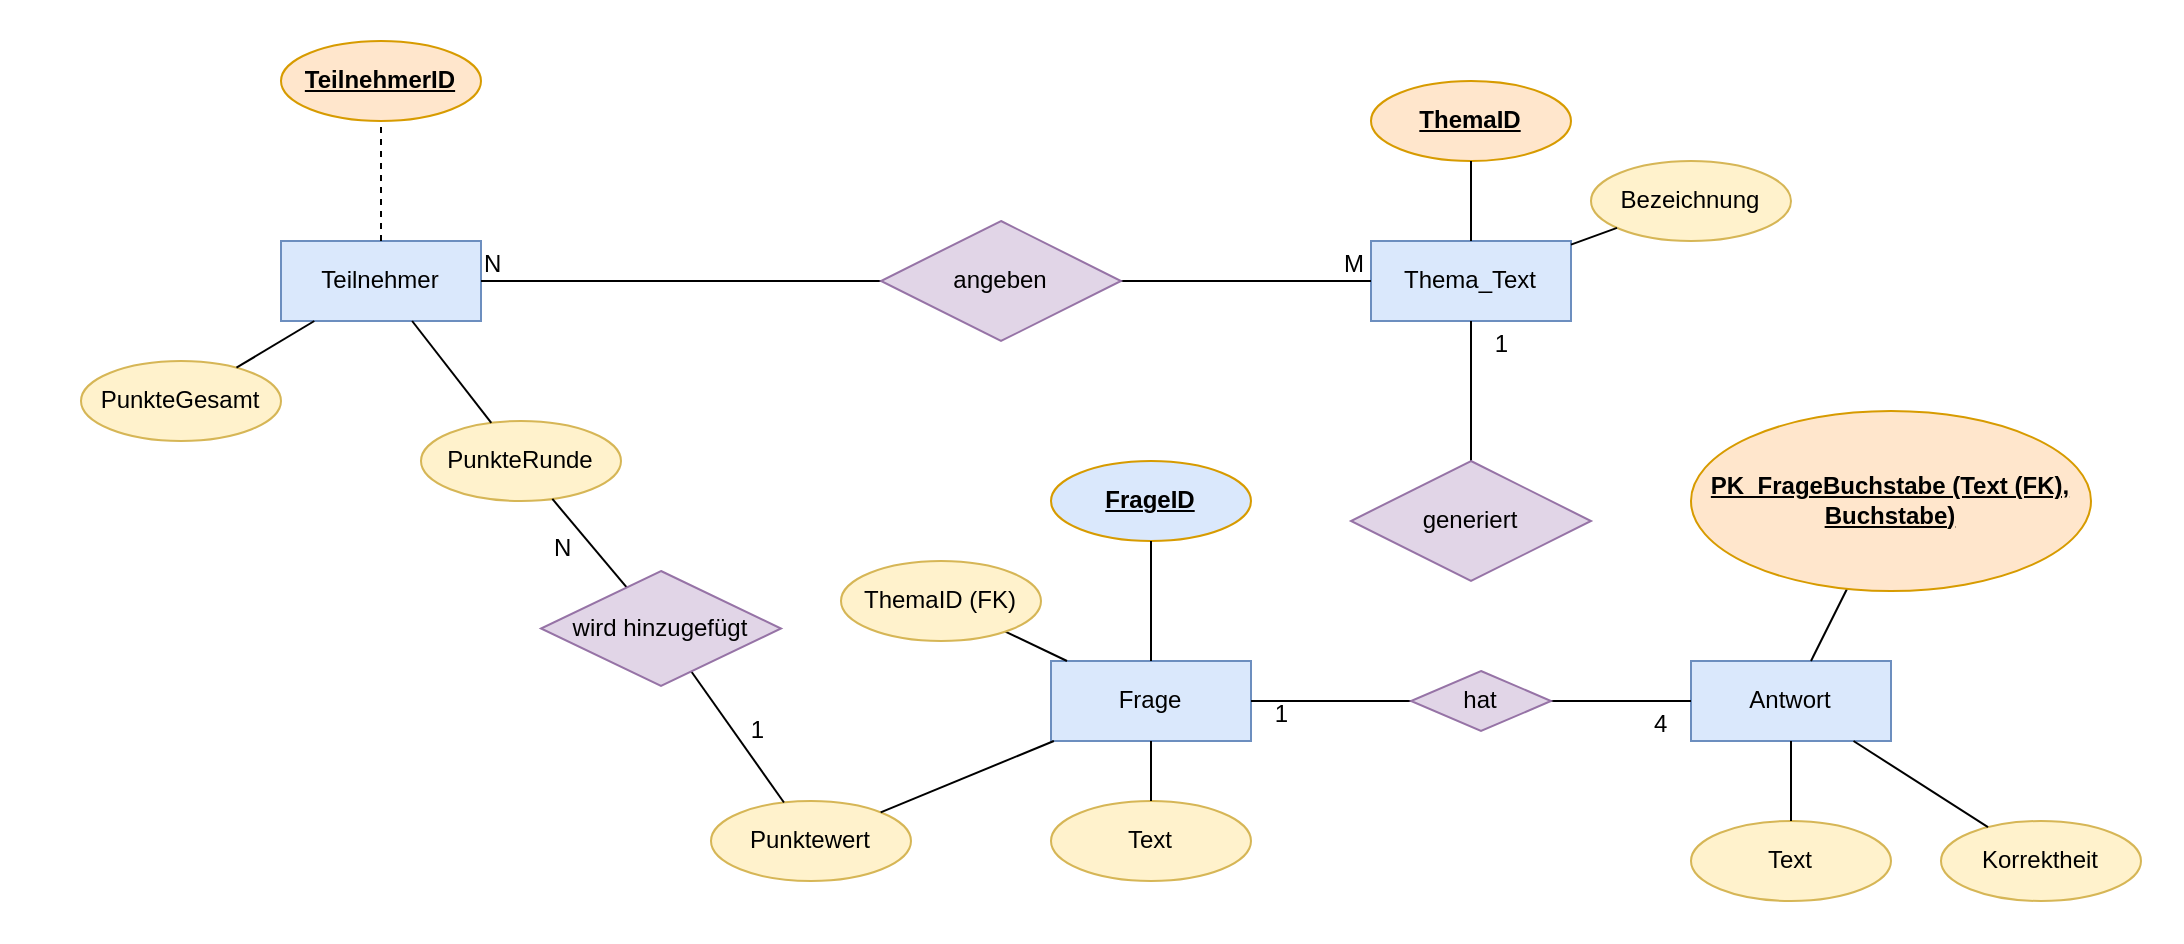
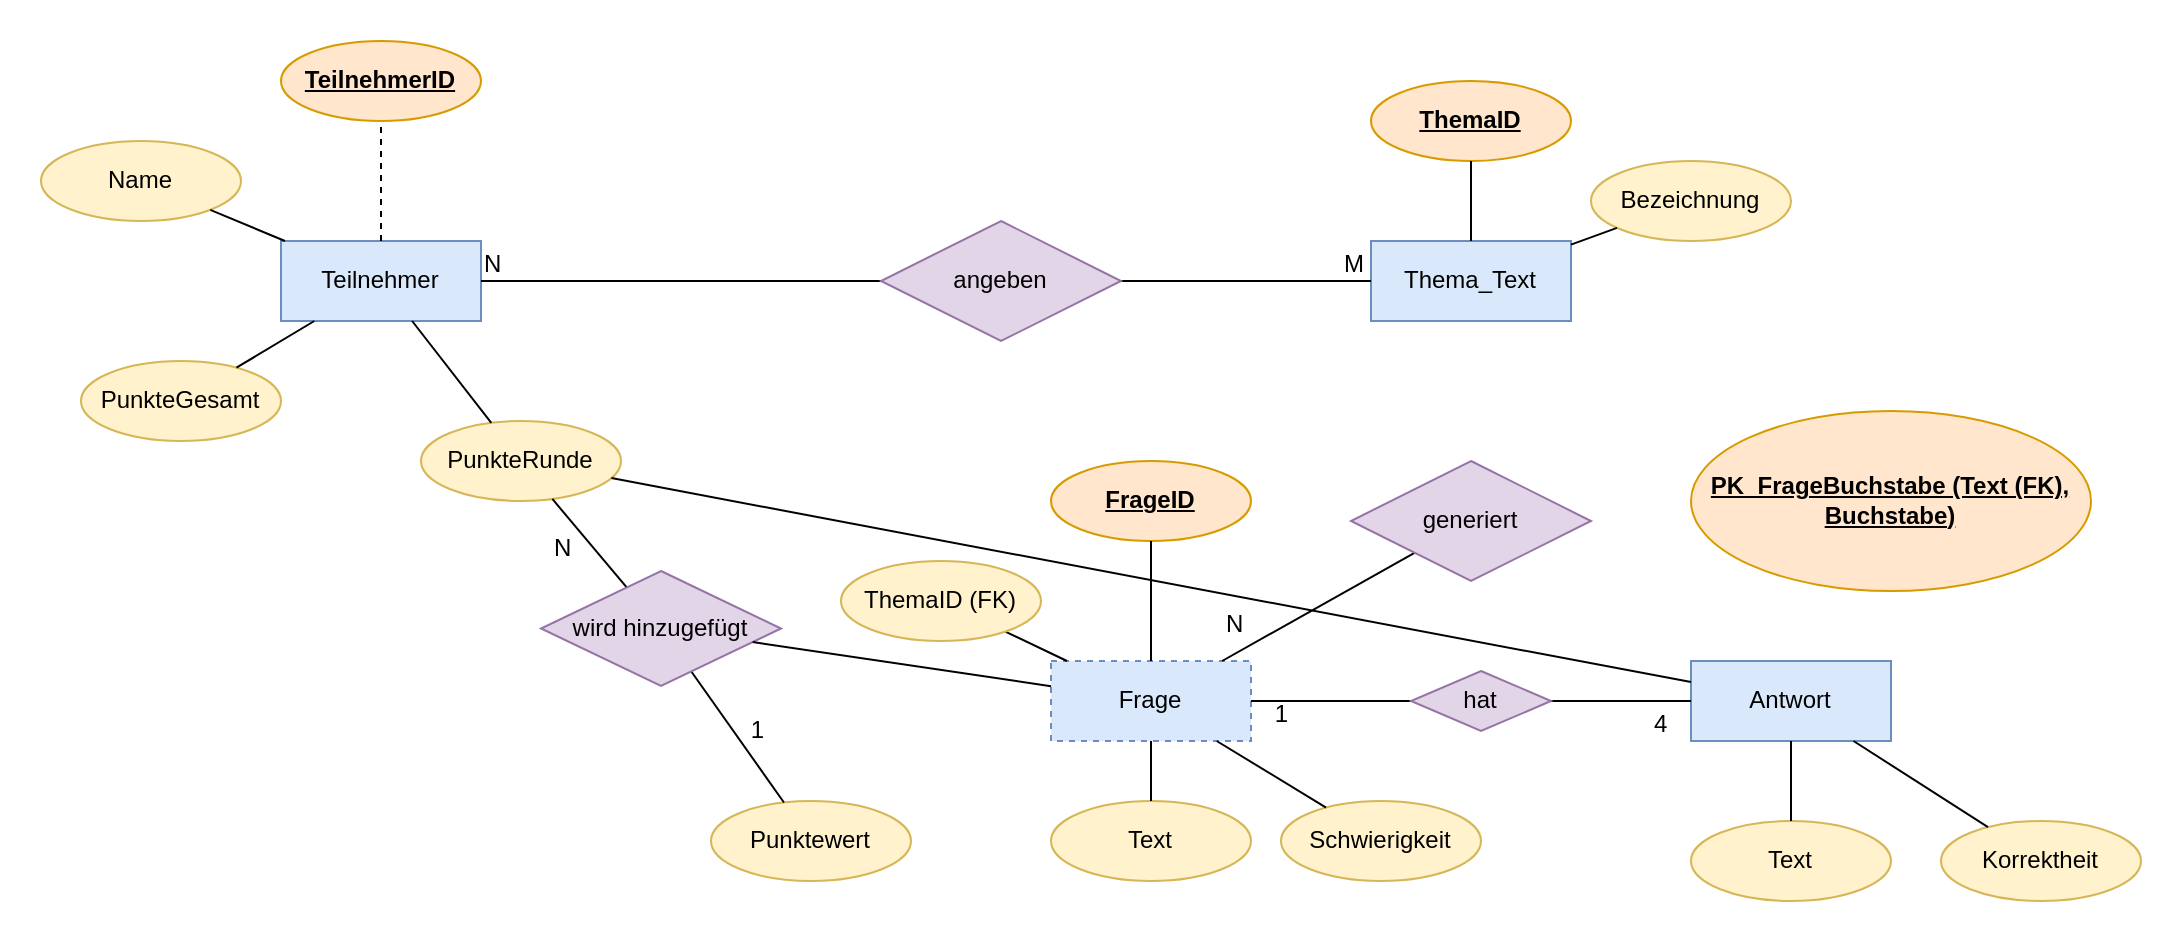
node "Name": added
edge "Name" -- "Teilnehmer": added
edge "Thema_Text" -- "generiert": removed, label "1"
node "FrageID": fillcolor #dae8fc -> #ffe6cc
edge "generiert" -- "Frage": added, label "N"
edge "PK_FrageBuchstabe (Text (FK), Buchstabe)" -- "Antwort": now "PunkteRunde" -- "Antwort"
node "Frage": style solid -> dashed
edge "Frage" -- "Schwierigkeit": added
edge "Frage" -- "Punktewert": now "Frage" -- "wird hinzugefügt"
node "Schwierigkeit": added
